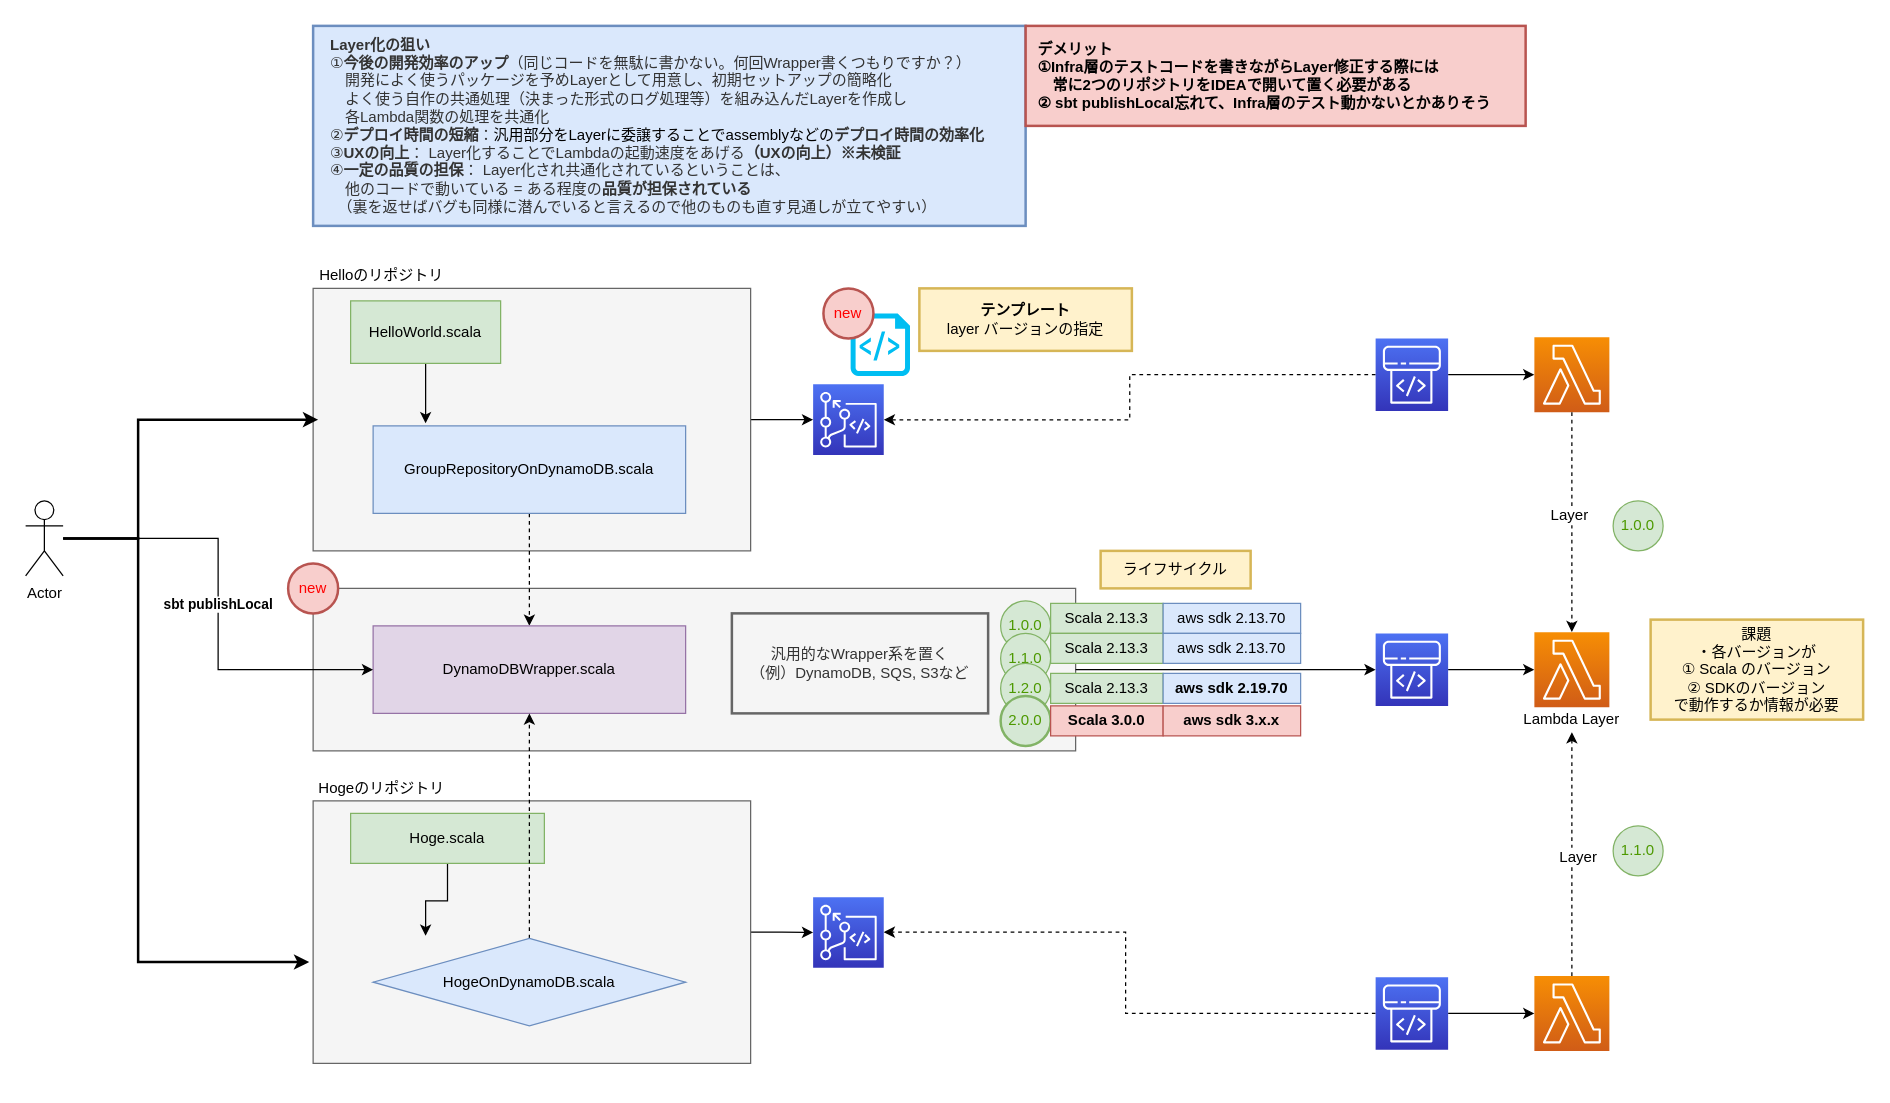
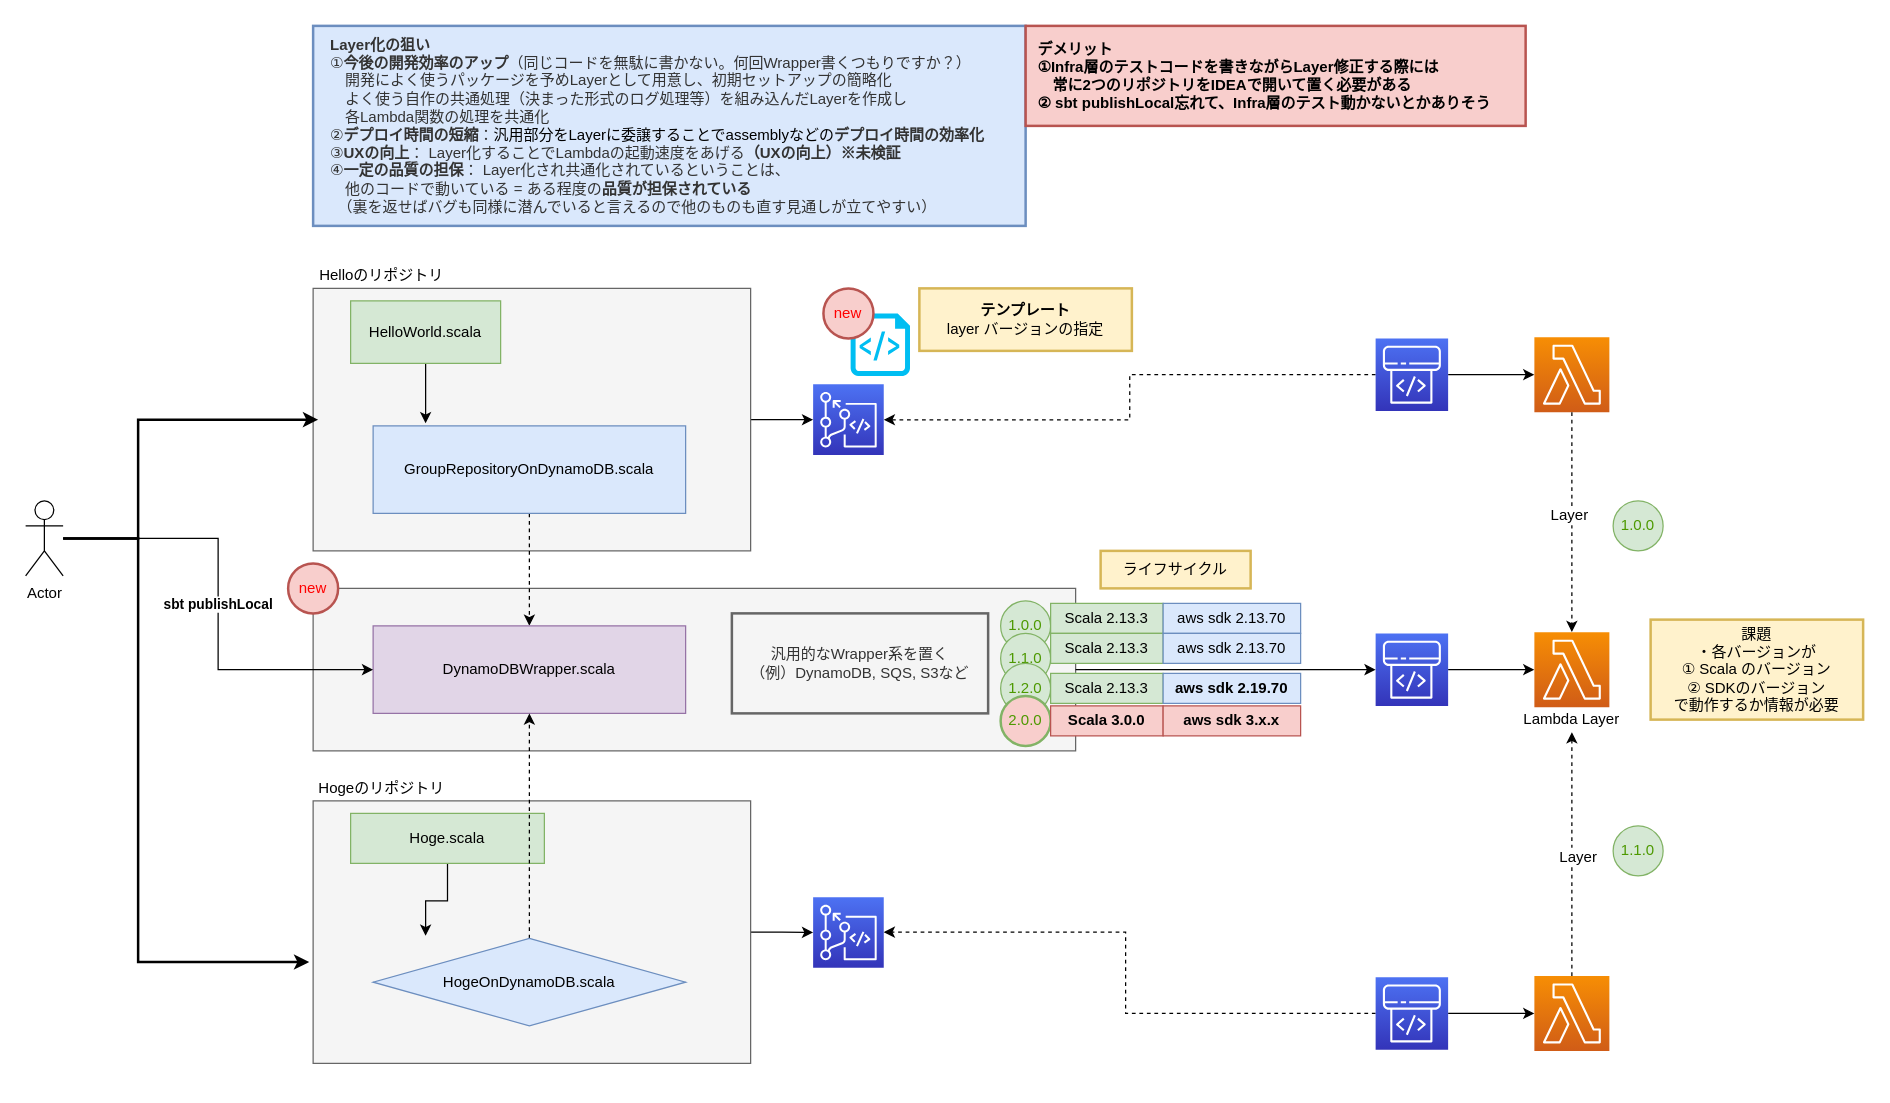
node "2.0.0": fillcolor #d5e8d4 -> #f8cecc
